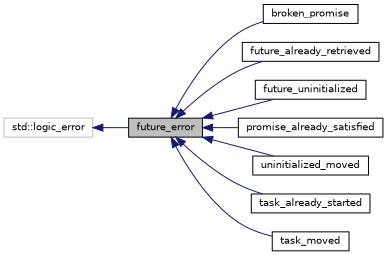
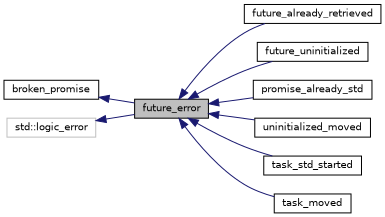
edge "broken_promise" -> "future_error": reversed
node "promise_already_satisfied": label "promise_already_satisfied" -> "promise_already_std"
node "task_already_started": label "task_already_started" -> "task_std_started"
